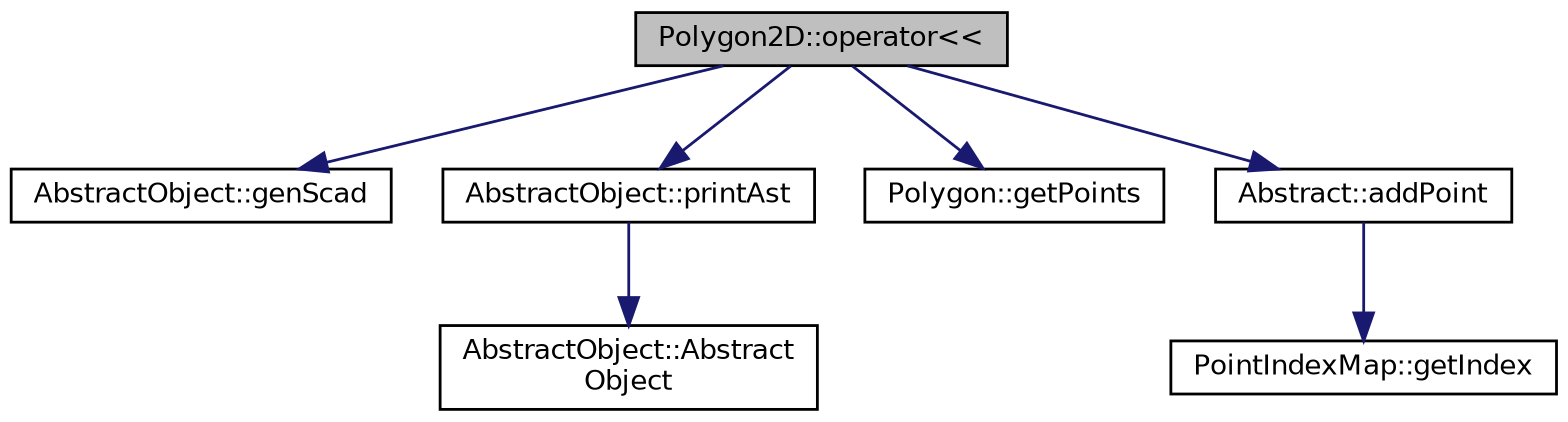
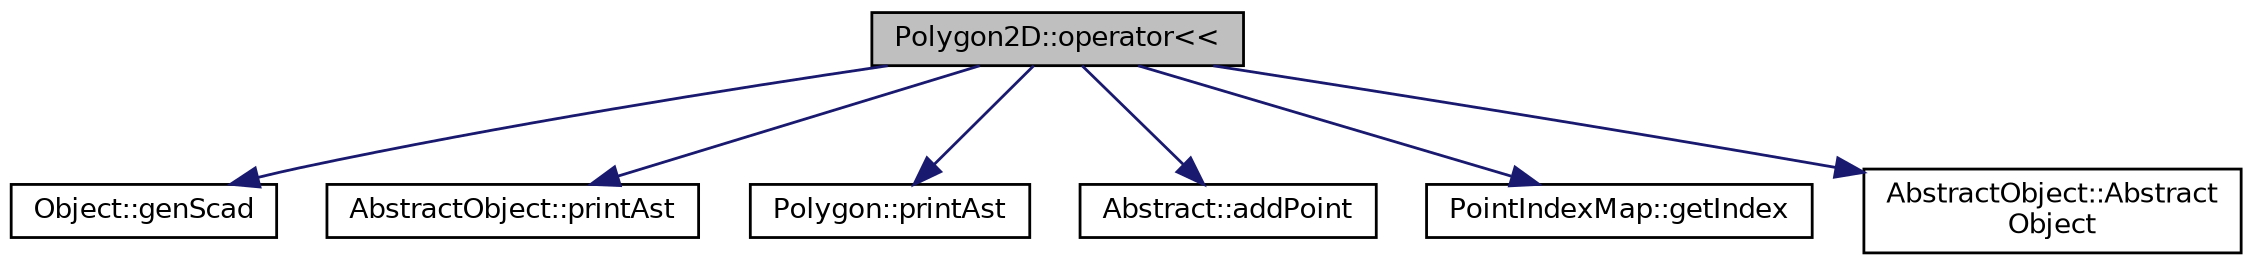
node "AbstractObject::genScad": label "AbstractObject::genScad" -> "Object::genScad"
node "Polygon::getPoints": label "Polygon::getPoints" -> "Polygon::printAst"
edge "AbstractObject::printAst" -> "AbstractObject::Abstract Object": now "Polygon2D::operator<<" -> "AbstractObject::Abstract Object"
edge "Abstract::addPoint" -> "PointIndexMap::getIndex": now "Polygon2D::operator<<" -> "PointIndexMap::getIndex"
